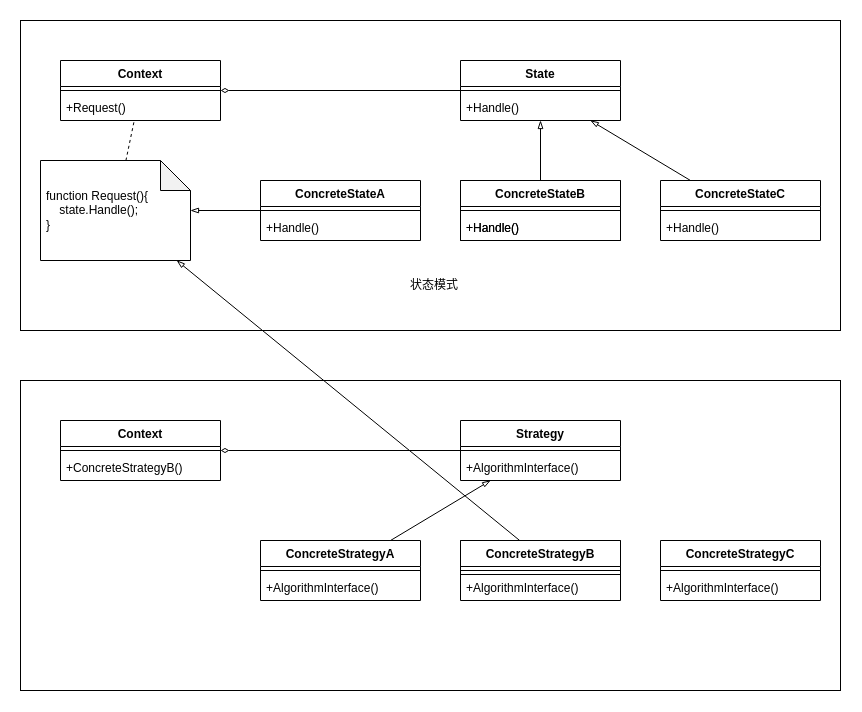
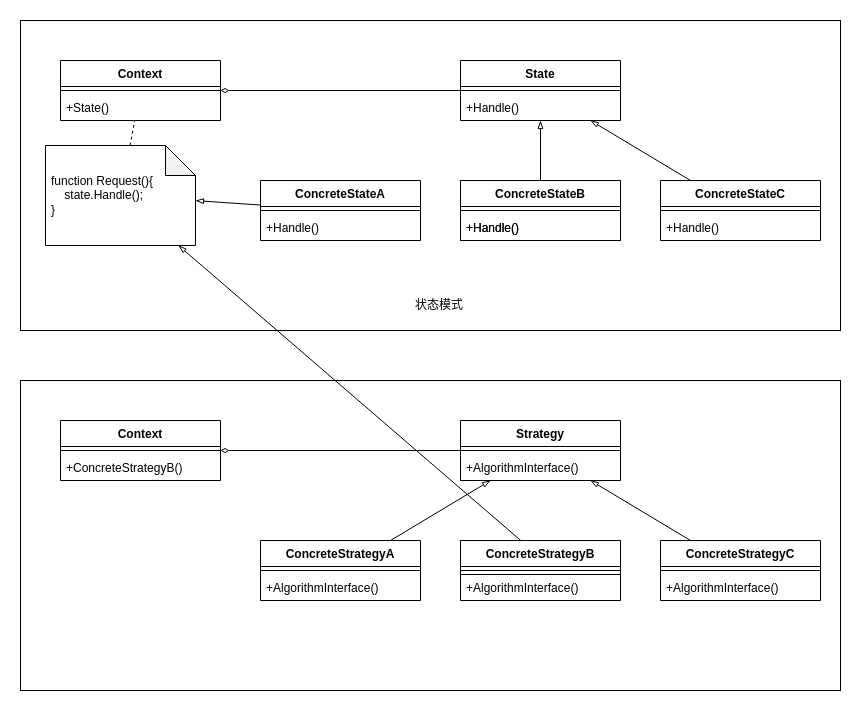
node "+Request()": label "+Request()" -> "+State()"
node "function Request(){ state.Handle(); }": moved (116, 211) -> (121, 196)
node "状态模式": moved (435, 286) -> (440, 306)
edge "ConcreteStrategyC" -> "Strategy": added
